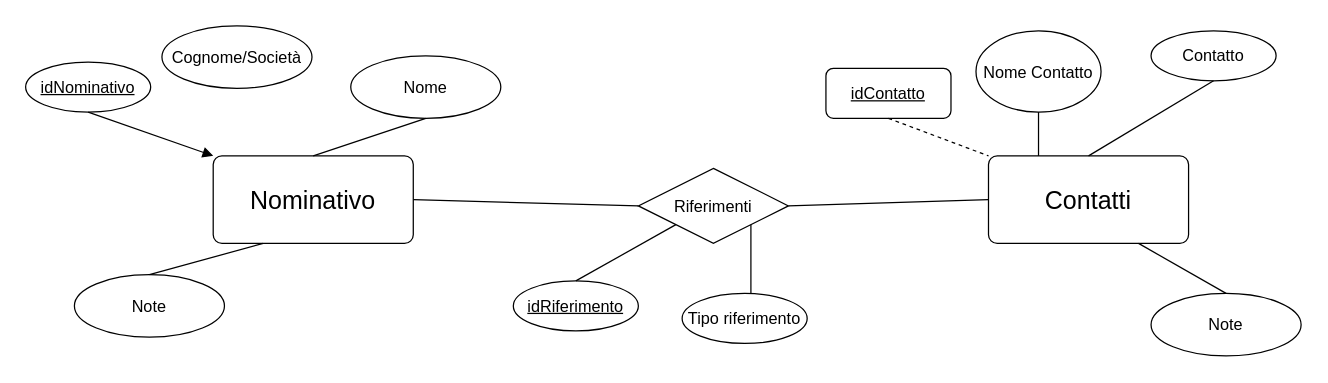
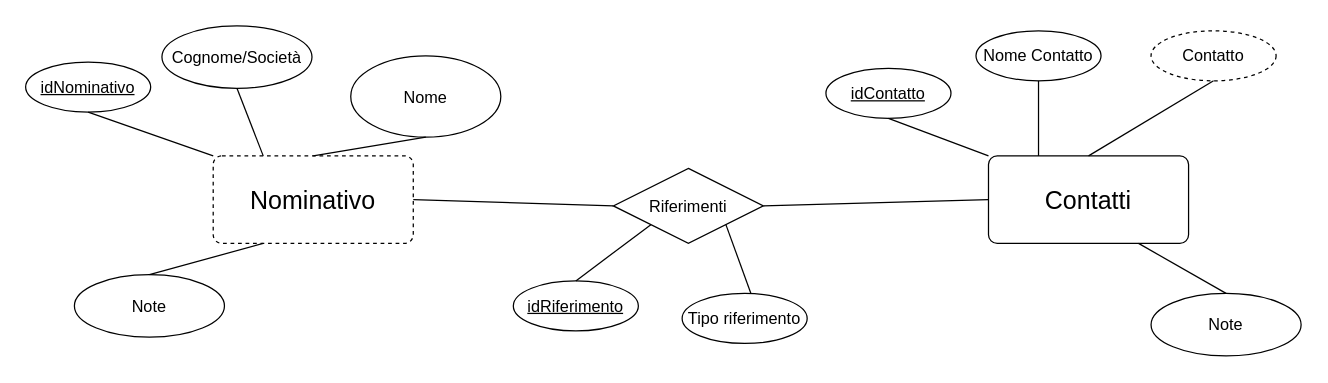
node "Contatto": style solid -> dashed
node "Nome Contatto": size 125x81 -> 125x50
node "Nome": size 150x63 -> 150x81
node "idContatto": shape rounded rectangle -> ellipse
edge "Cognome/Società" -- "Nominativo": added
edge "idContatto" -- "Contatti": style dashed -> solid
edge "idNominativo" -> "Nominativo": arrowhead block -> none
node "Nominativo": style solid -> dashed
node "Riferimenti": moved (713, 206) -> (688, 206)
